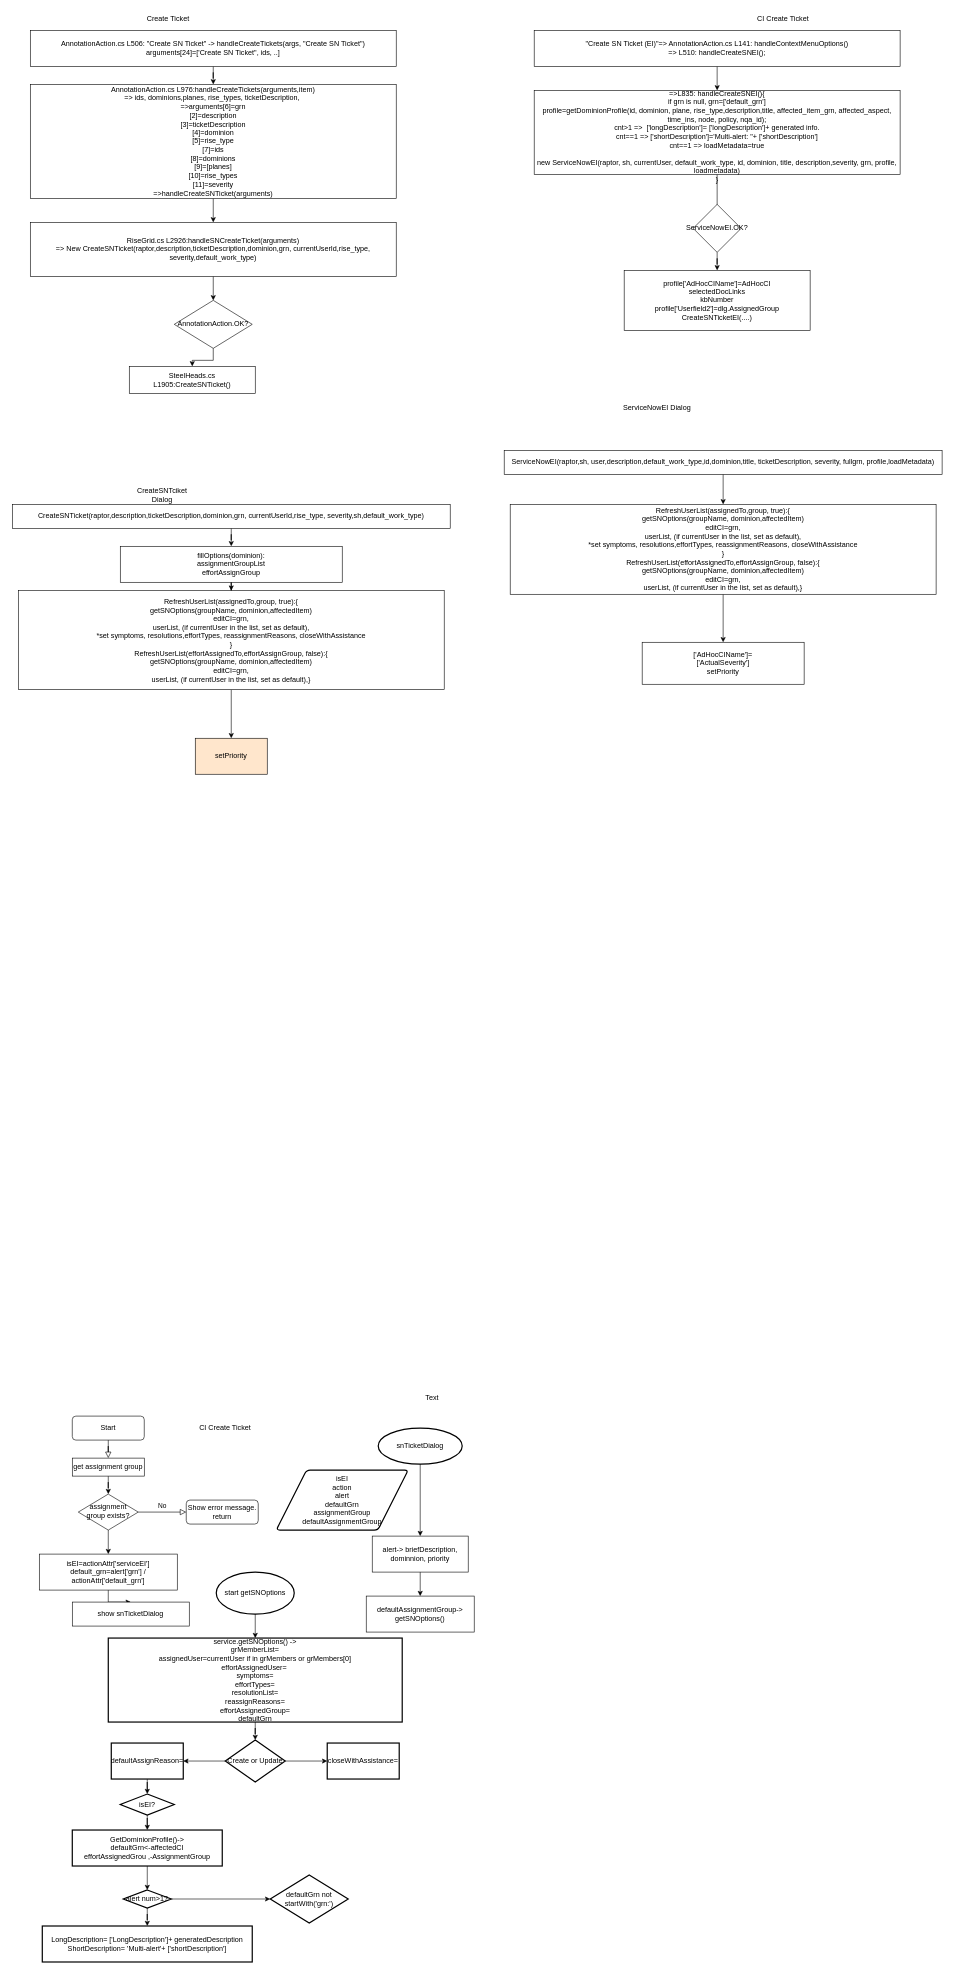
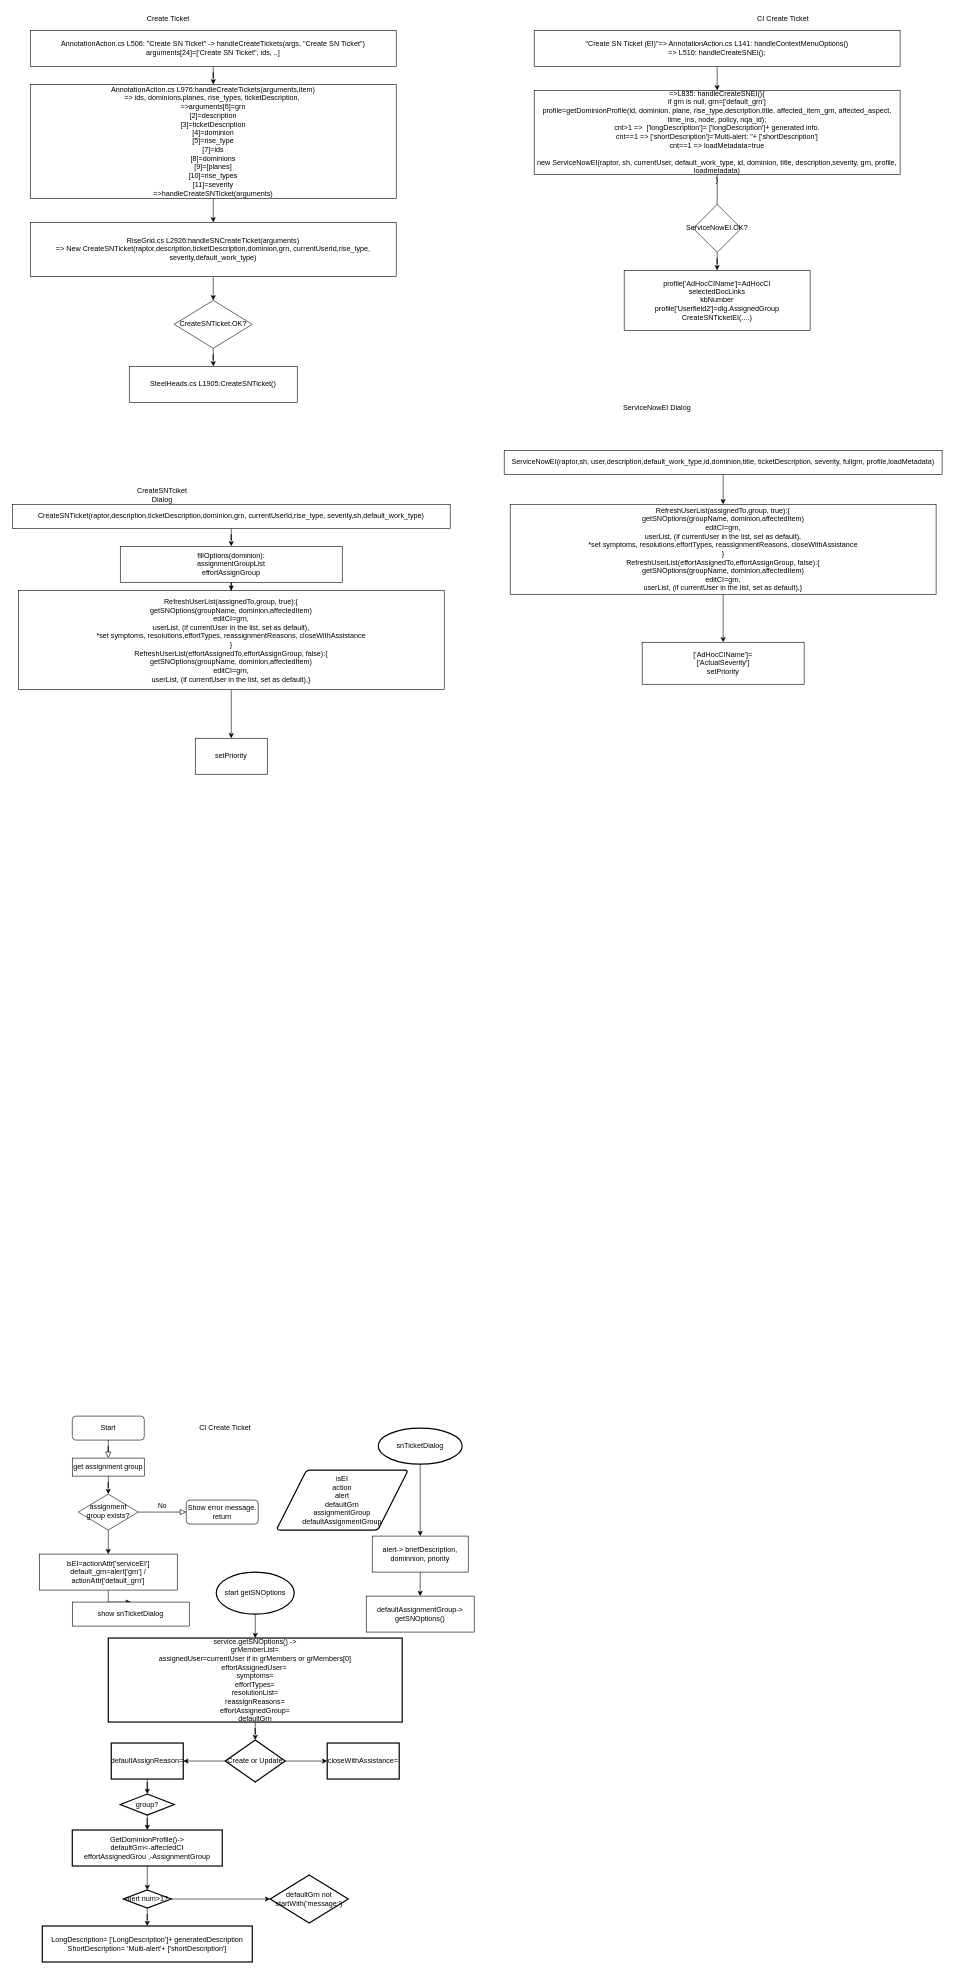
node "AnnotationAction.OK?": label "AnnotationAction.OK?" -> "CreateSNTicket.OK?"
node "SteelHeads.cs L1905:CreateSNTicket()": size 126x27 -> 168x36
node "setPriority": fillcolor #ffe6cc -> #ffffff
node "Text": removed
node "isEI?": label "isEI?" -> "group?"
node "defaultGrn not startWith('grn:')": label "defaultGrn not startWith('grn:')" -> "defaultGrn not startWith('message:')"
